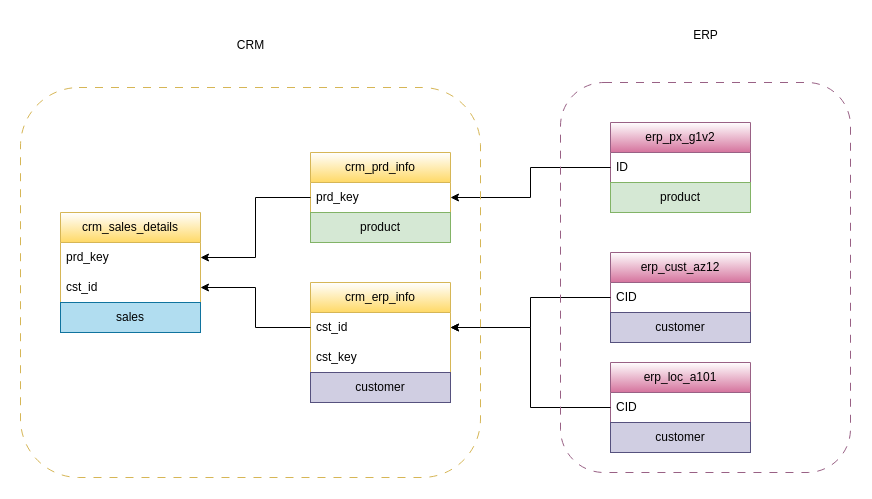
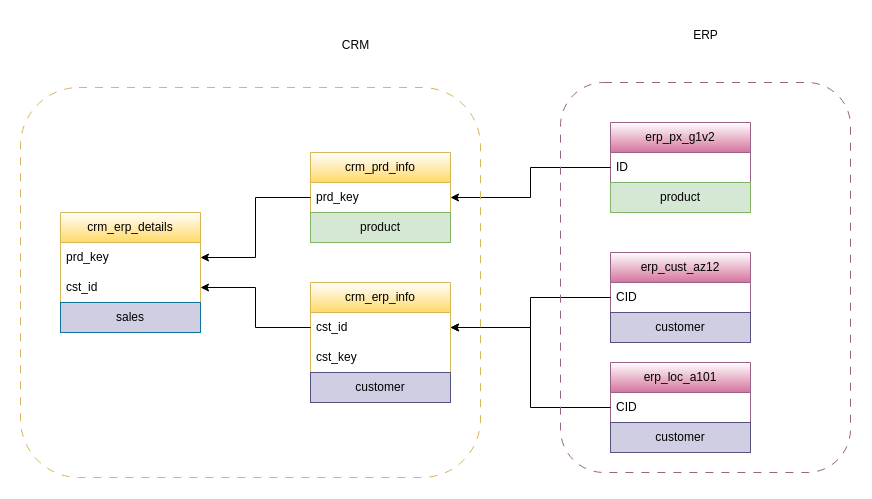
node "CRM": moved (251, 46) -> (356, 46)
node "crm_sales_details": label "crm_sales_details" -> "crm_erp_details"
node "sales": fillcolor #b1ddf0 -> #d0cee2
